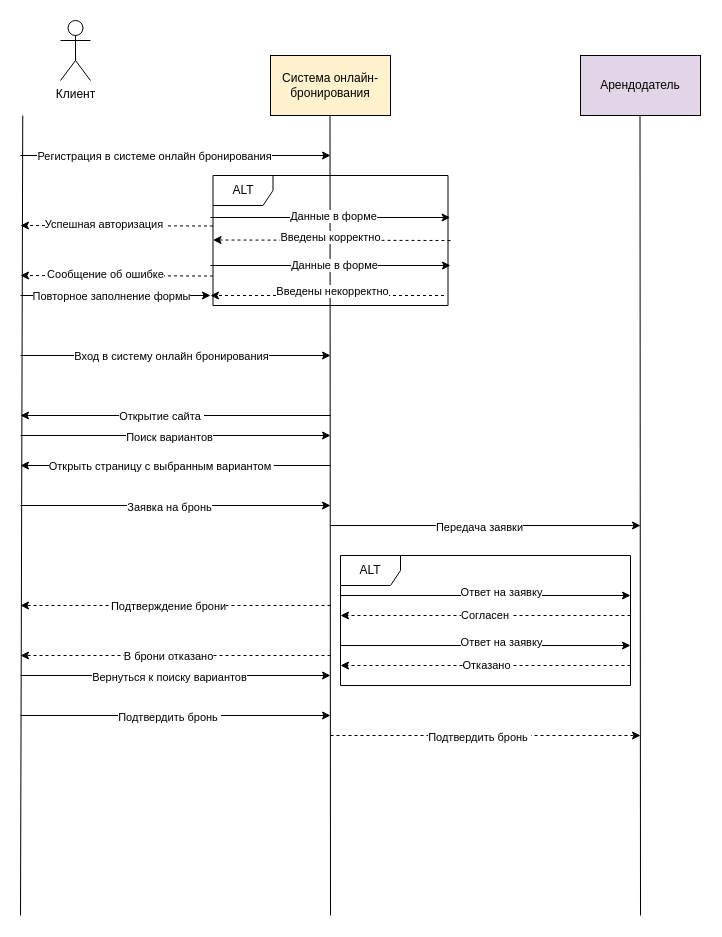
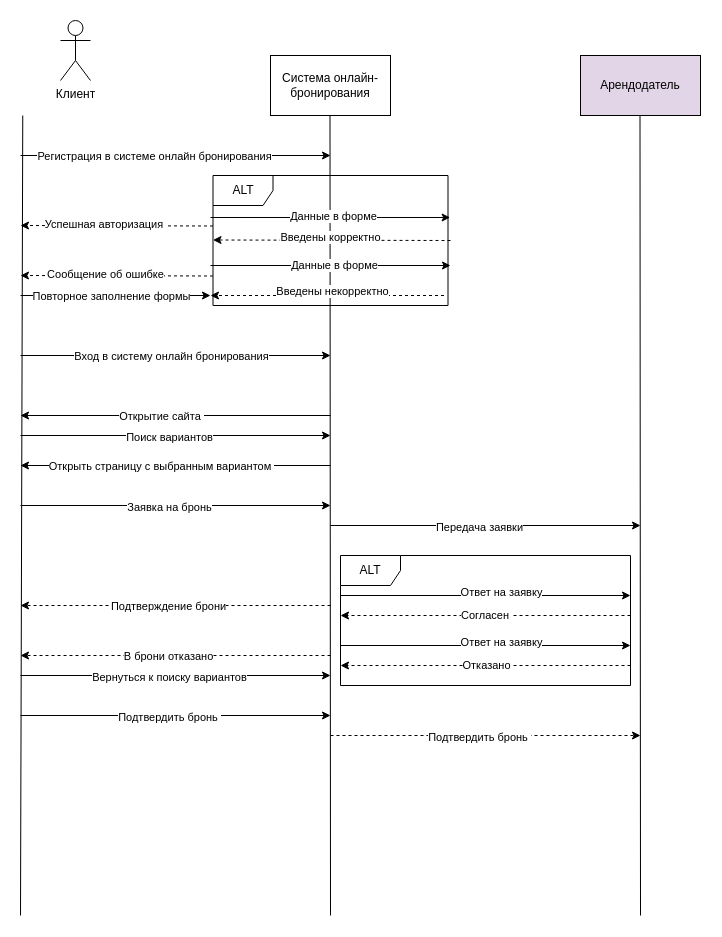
node "Система онлайн-бронирования": fillcolor #fff2cc -> #ffffff
